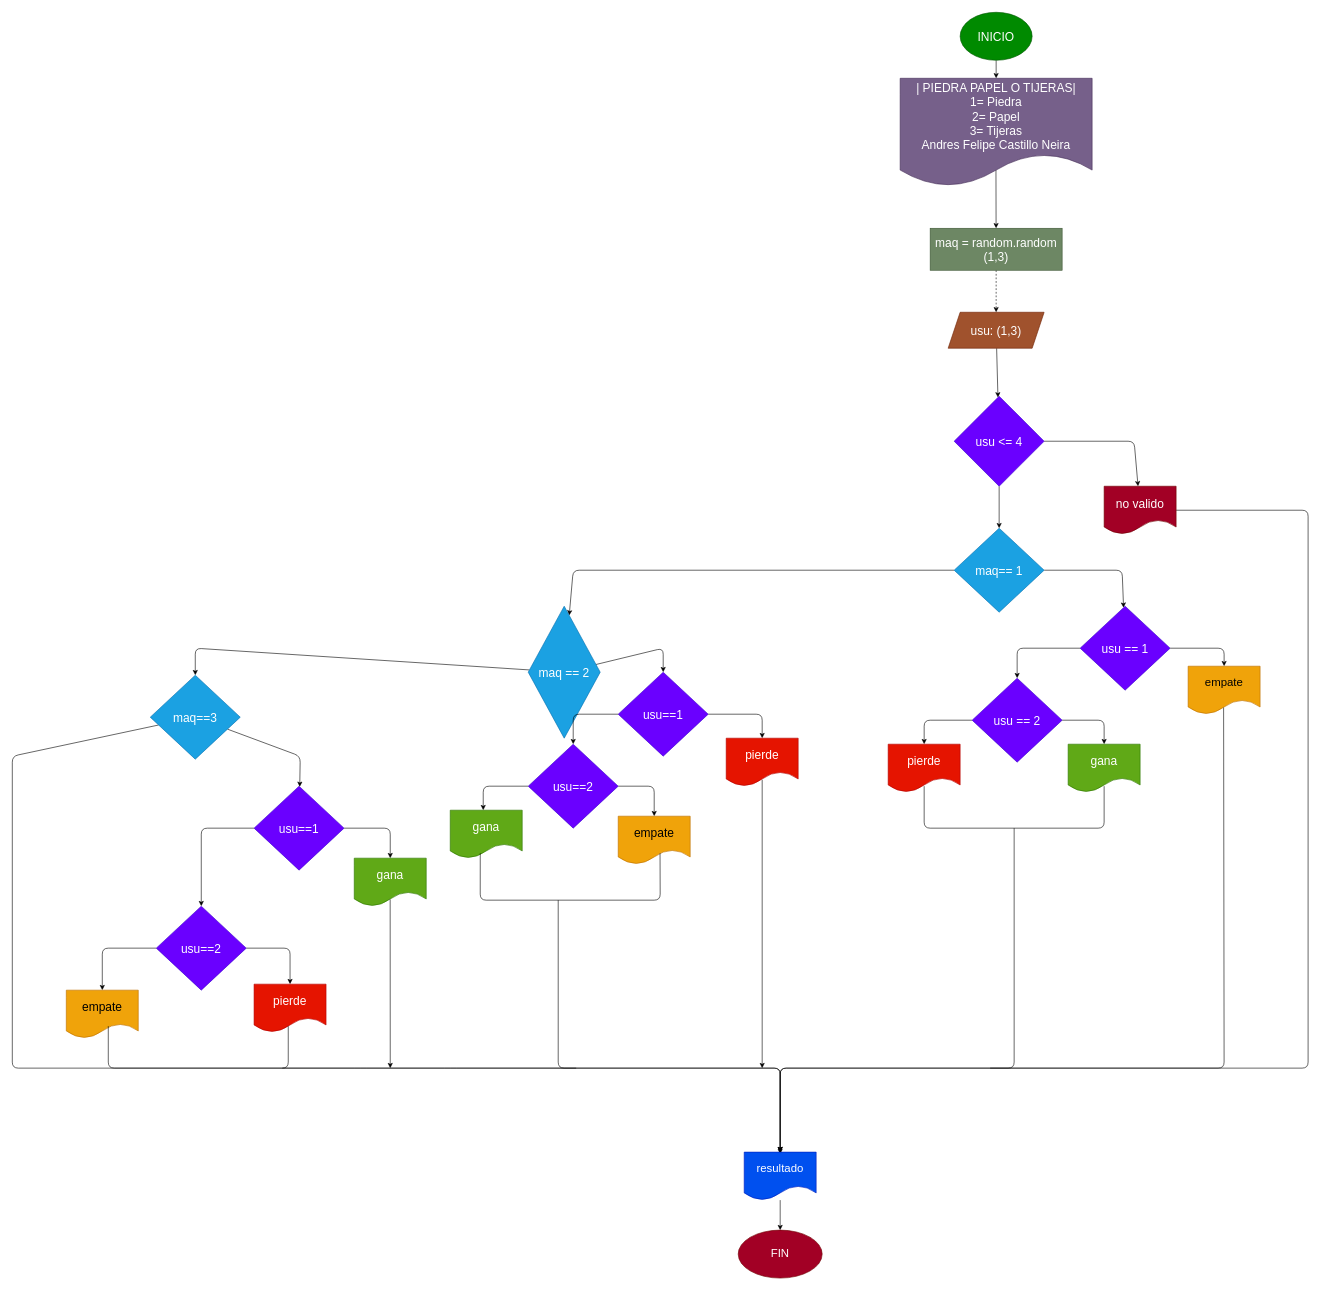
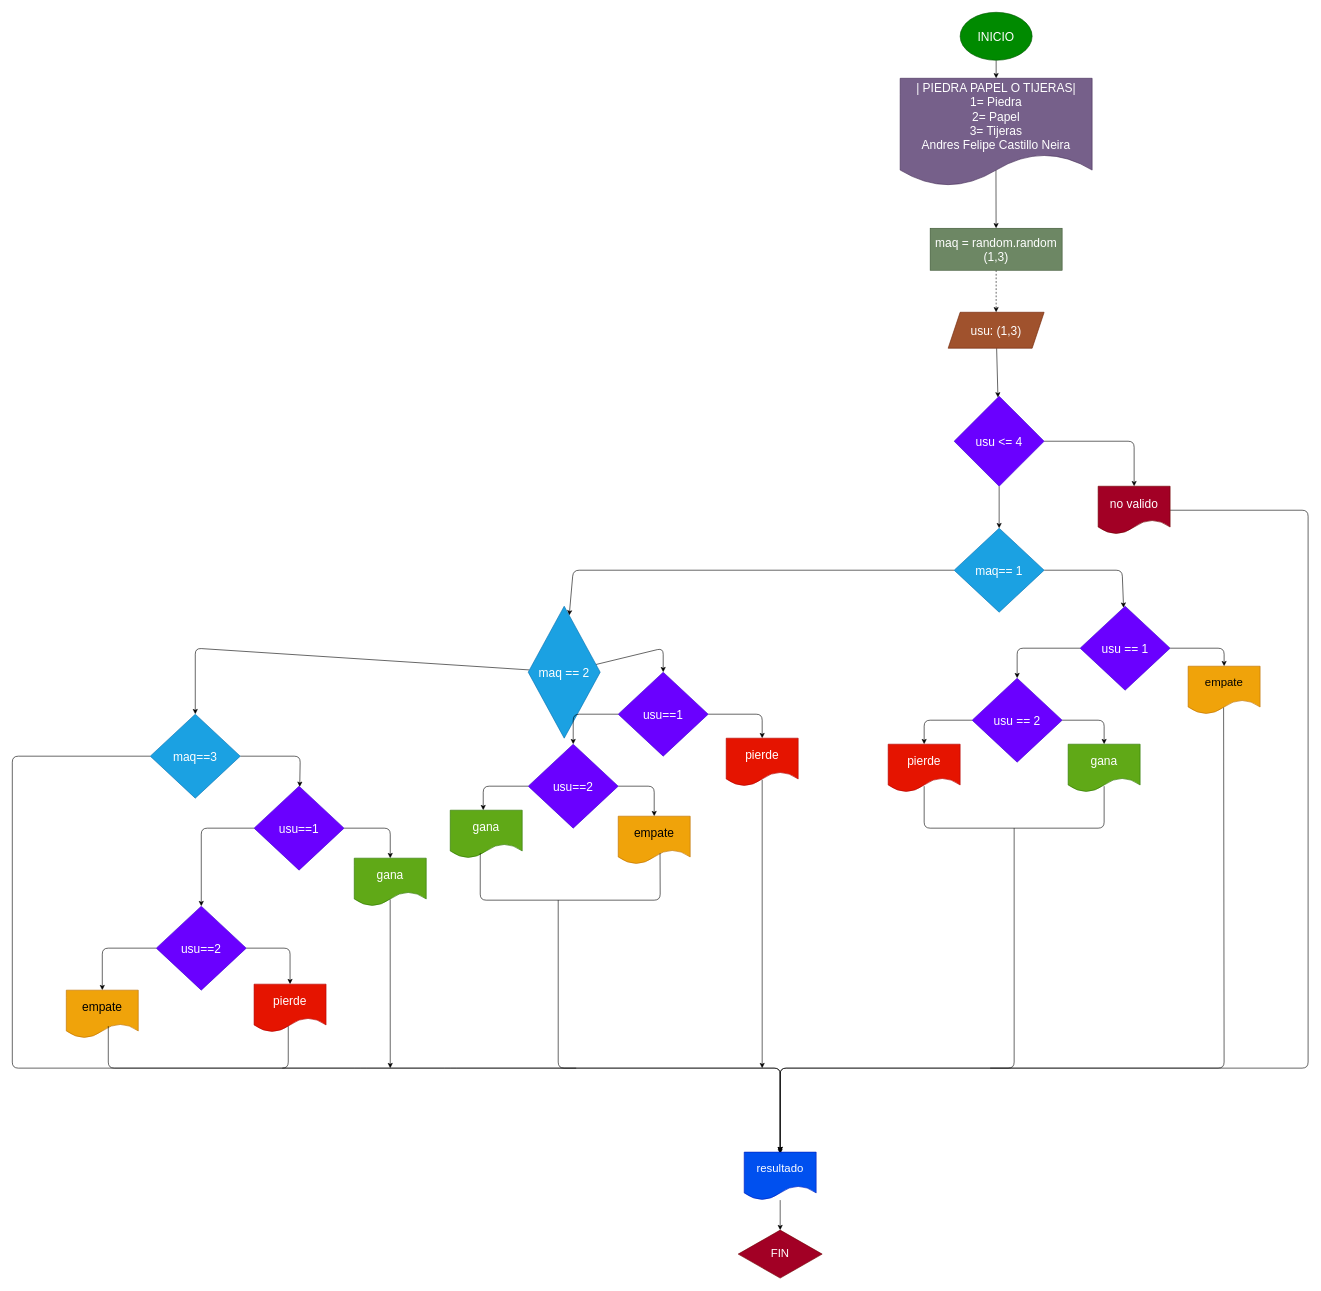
node "no valido": moved (1140, 510) -> (1134, 510)
node "maq==3": moved (195, 717) -> (195, 756)
node "FIN": shape ellipse -> diamond
